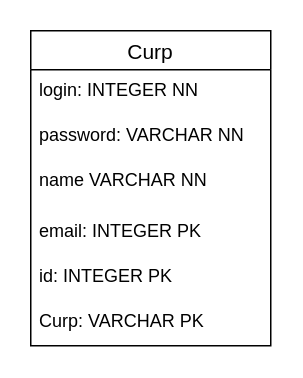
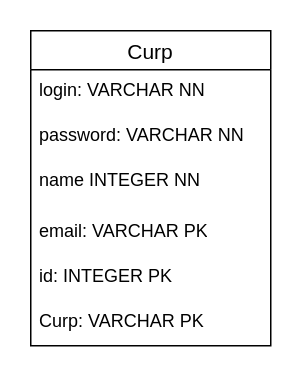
node "login: INTEGER NN": label "login: INTEGER NN" -> "login: VARCHAR NN"
node "name VARCHAR NN": label "name VARCHAR NN" -> "name INTEGER NN"
node "email: INTEGER PK": label "email: INTEGER PK" -> "email: VARCHAR PK"
